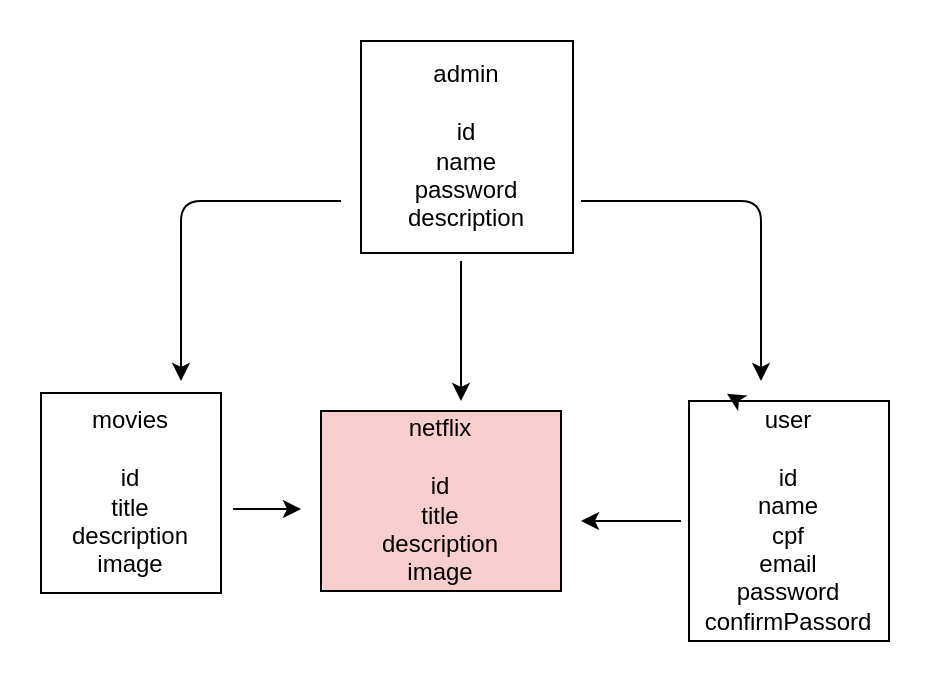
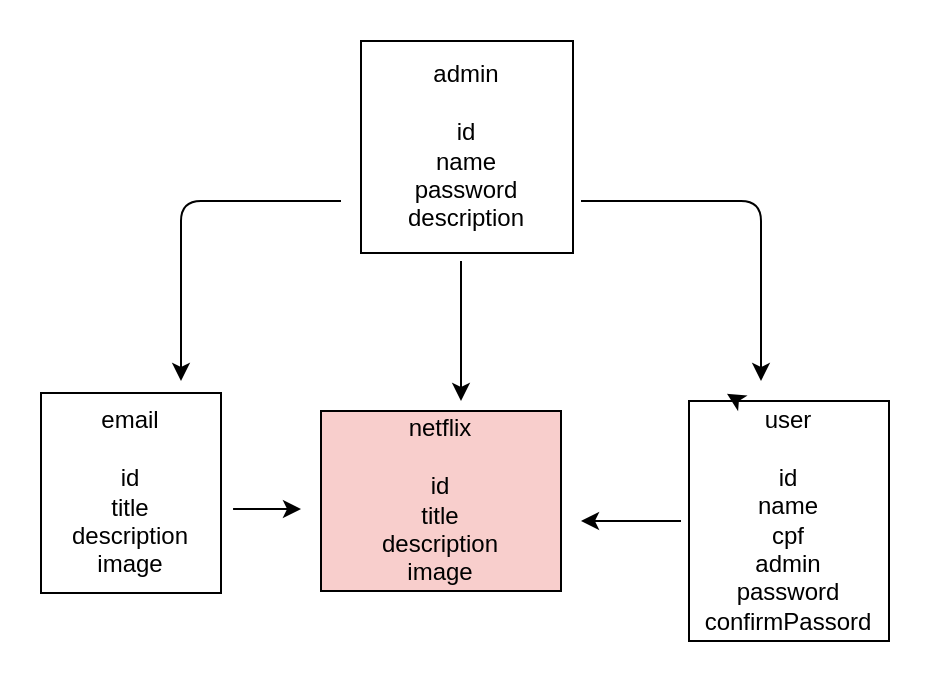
node "movies id title description image": label "movies id title description image" -> "email id title description image"
node "user id name cpf email password confirmPassord": label "user id name cpf email password confirmPassord" -> "user id name cpf admin password confirmPassord"
